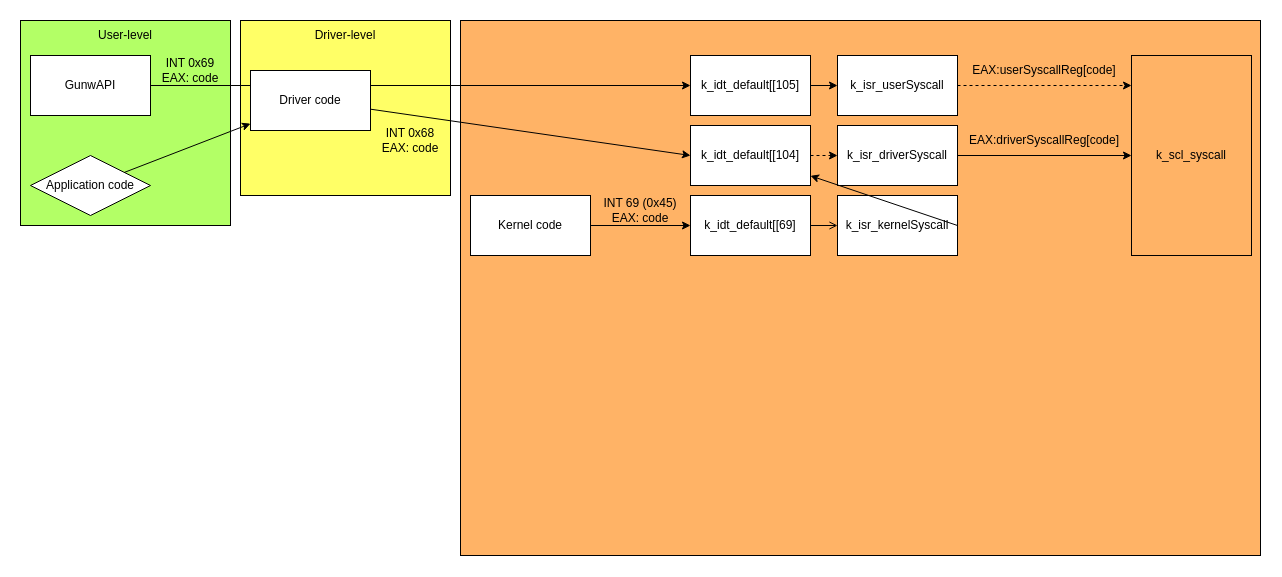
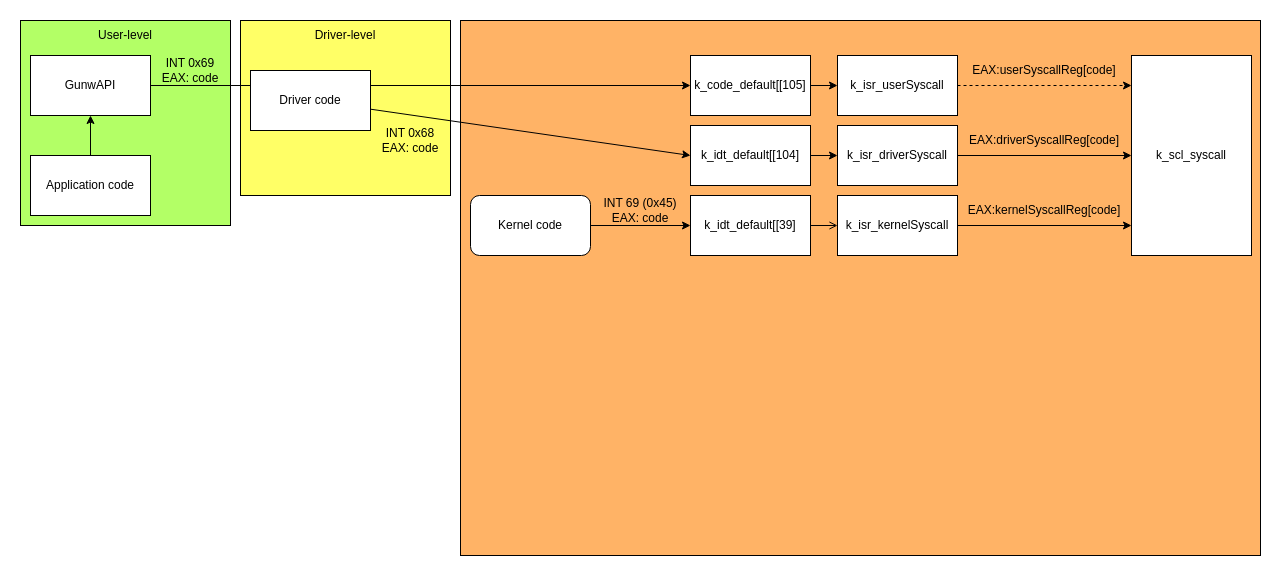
node "k_idt_default[[105]": label "k_idt_default[[105]" -> "k_code_default[[105]"
edge "Application code" -> "Driver code": now "Application code" -> "GunwAPI"
edge "k_idt_default[[104]" -> "k_isr_driverSyscall": style dashed -> solid
node "k_scl_syscall": fillcolor #ffb366 -> #ffffff
node "Application code": shape diamond -> rectangle
edge "k_isr_kernelSyscall" -> "k_idt_default[[104]": now "k_isr_kernelSyscall" -> "k_scl_syscall"
node "EAX:kernelSyscallReg[code]": added
node "Kernel code": shape rectangle -> rounded rectangle
node "k_idt_default[[69]": label "k_idt_default[[69]" -> "k_idt_default[[39]"
